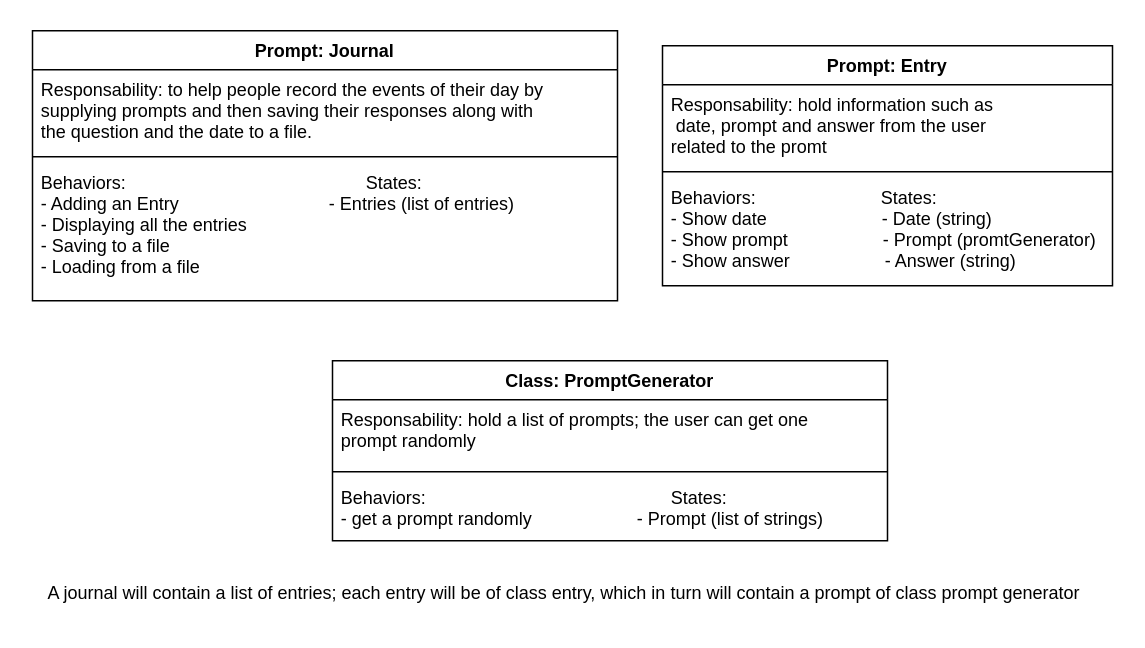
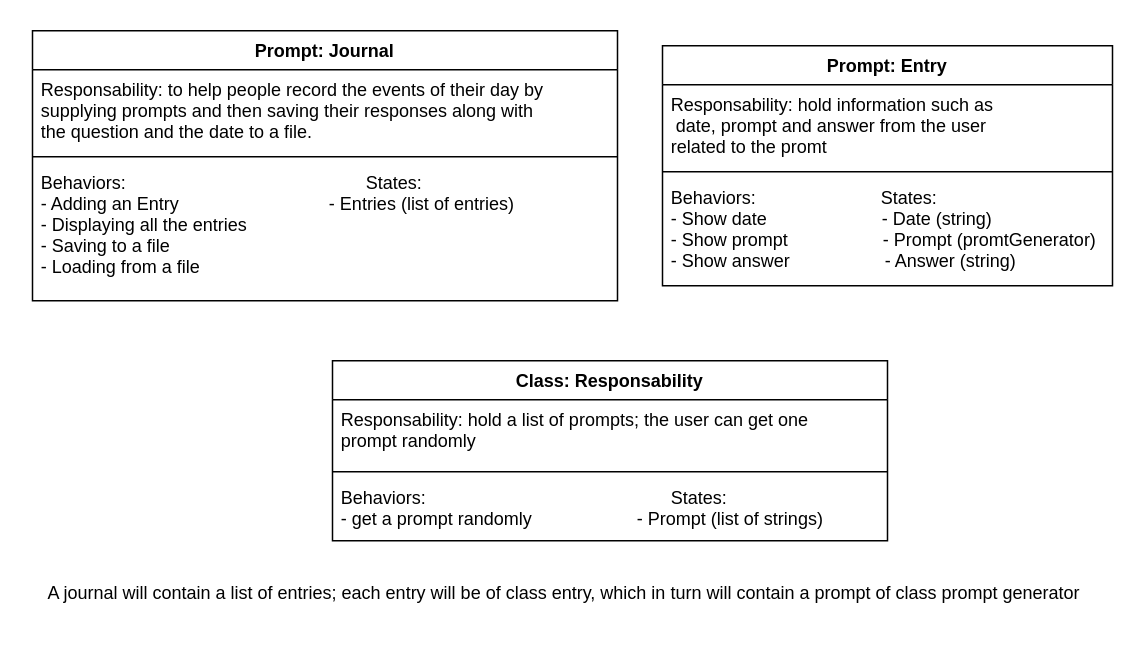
node "Class: PromptGenerator": label "Class: PromptGenerator" -> "Class: Responsability"
